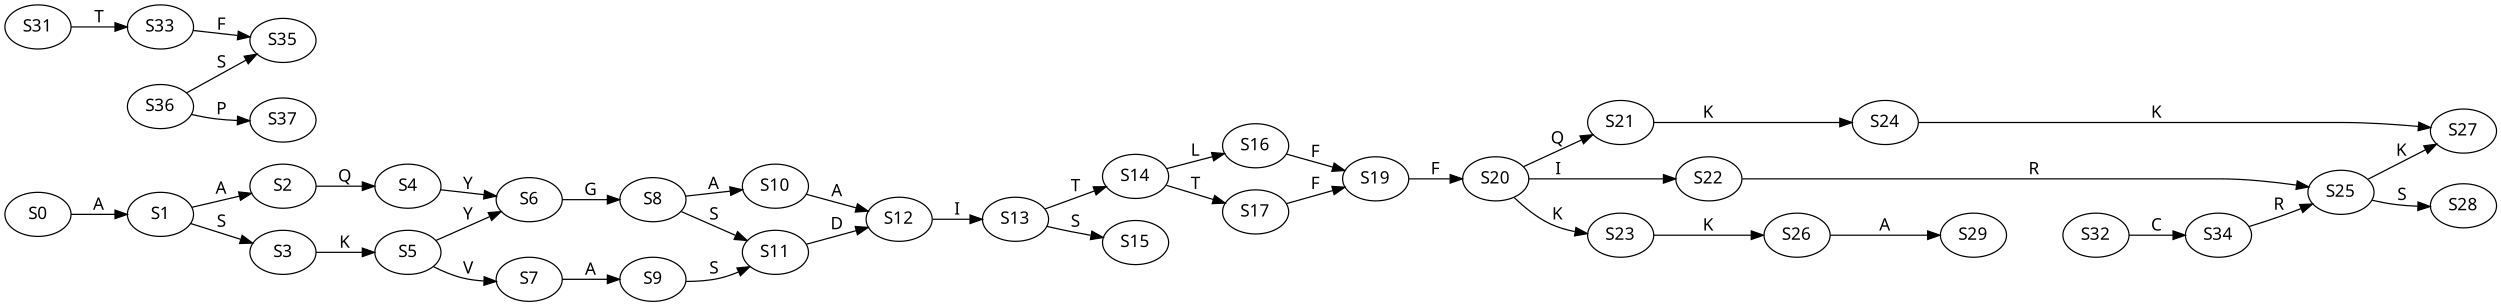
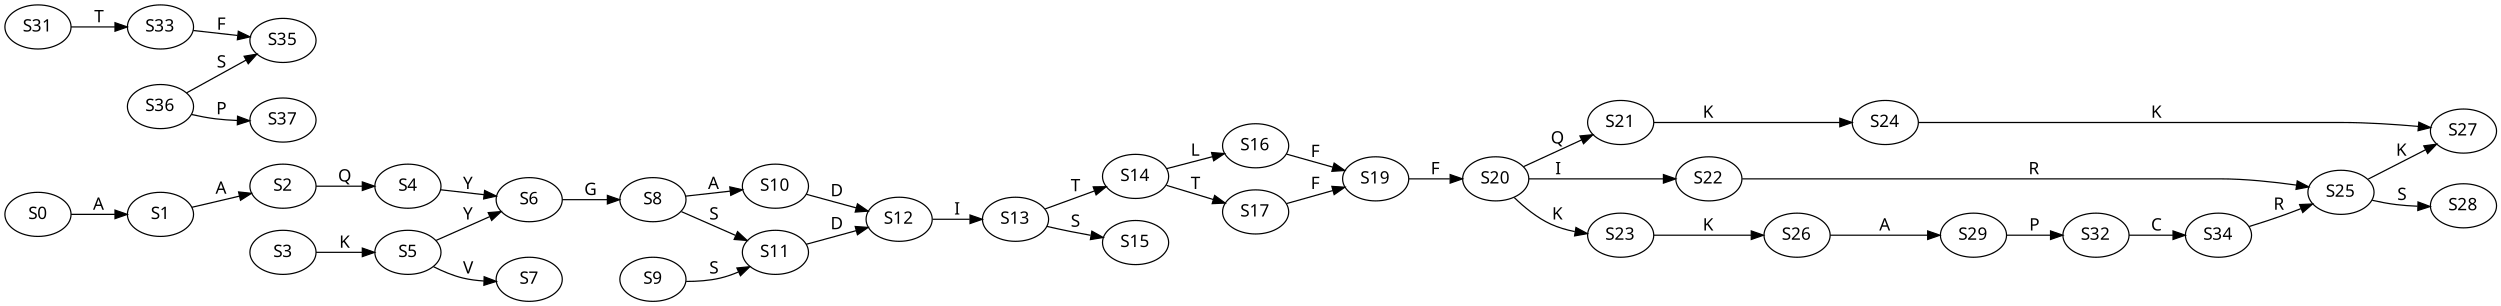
edge "S10" -> "S12": label "A" -> "D"
edge "S1" -> "S3": removed, label "S"
edge "S29" -> "S32": added, label "P"
edge "S7" -> "S9": removed, label "A"
